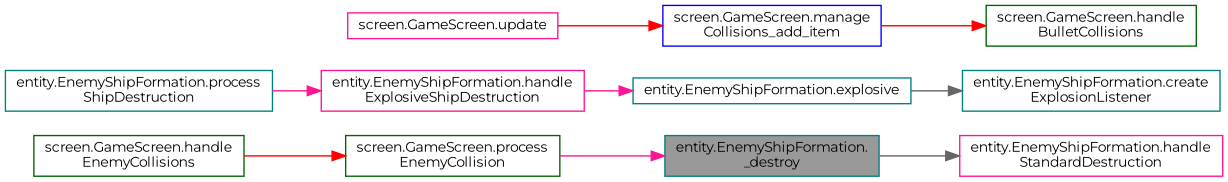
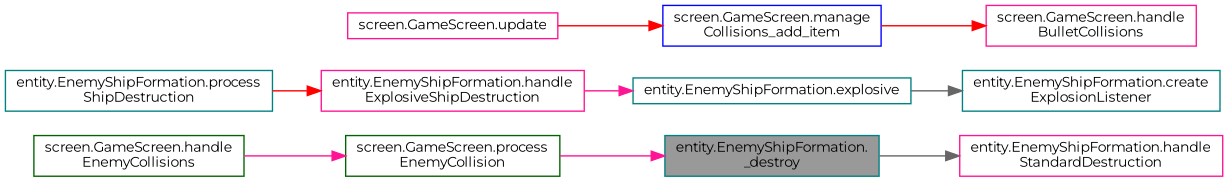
node "screen.GameScreen.handle BulletCollisions": color darkgreen -> deeppink
edge "entity.EnemyShipFormation.process ShipDestruction" -> "entity.EnemyShipFormation.handle ExplosiveShipDestruction": color deeppink -> red
edge "screen.GameScreen.handle EnemyCollisions" -> "screen.GameScreen.process EnemyCollision": color red -> deeppink
